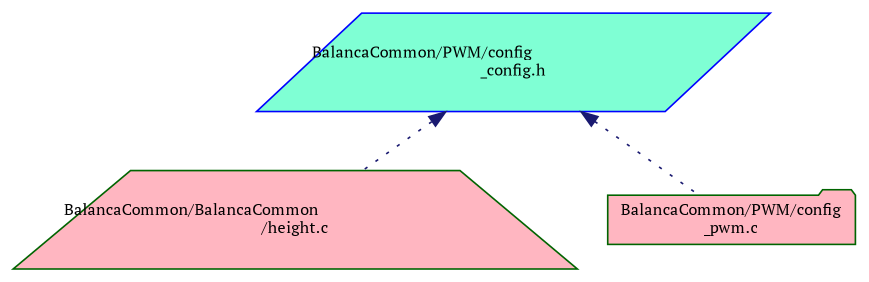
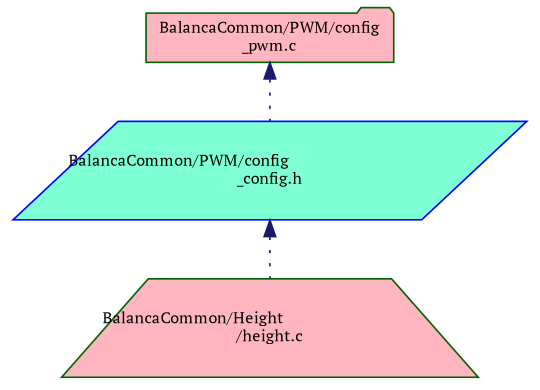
edge "BalancaCommon/PWM/config _pwm.c" -> "BalancaCommon/PWM/config _config.h": reversed
node "BalancaCommon/BalancaCommon /height.c": label "BalancaCommon/BalancaCommon /height.c" -> "BalancaCommon/Height /height.c"
